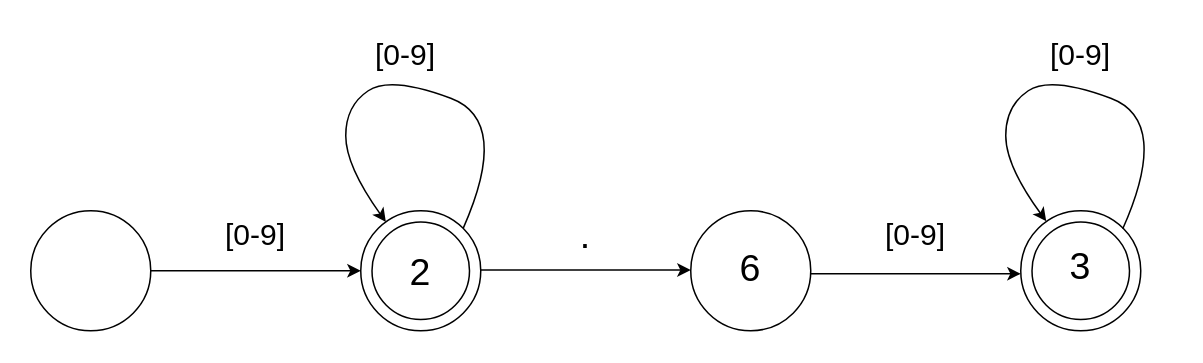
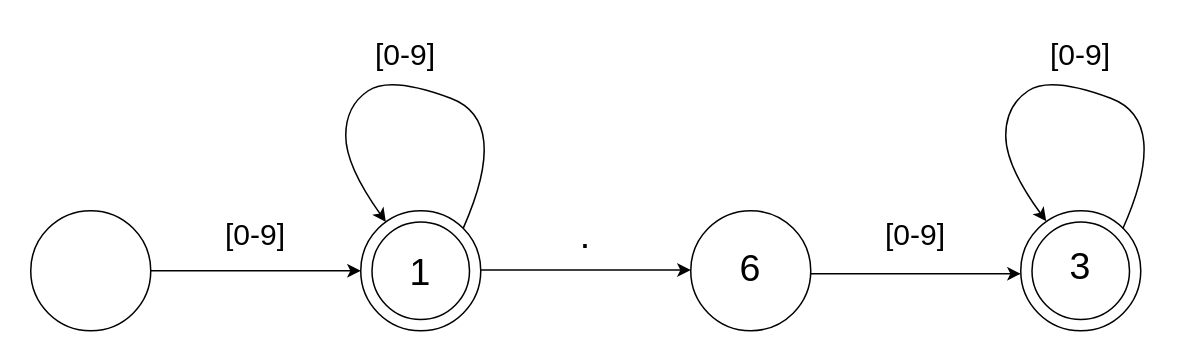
node "2": label "2" -> "1"
